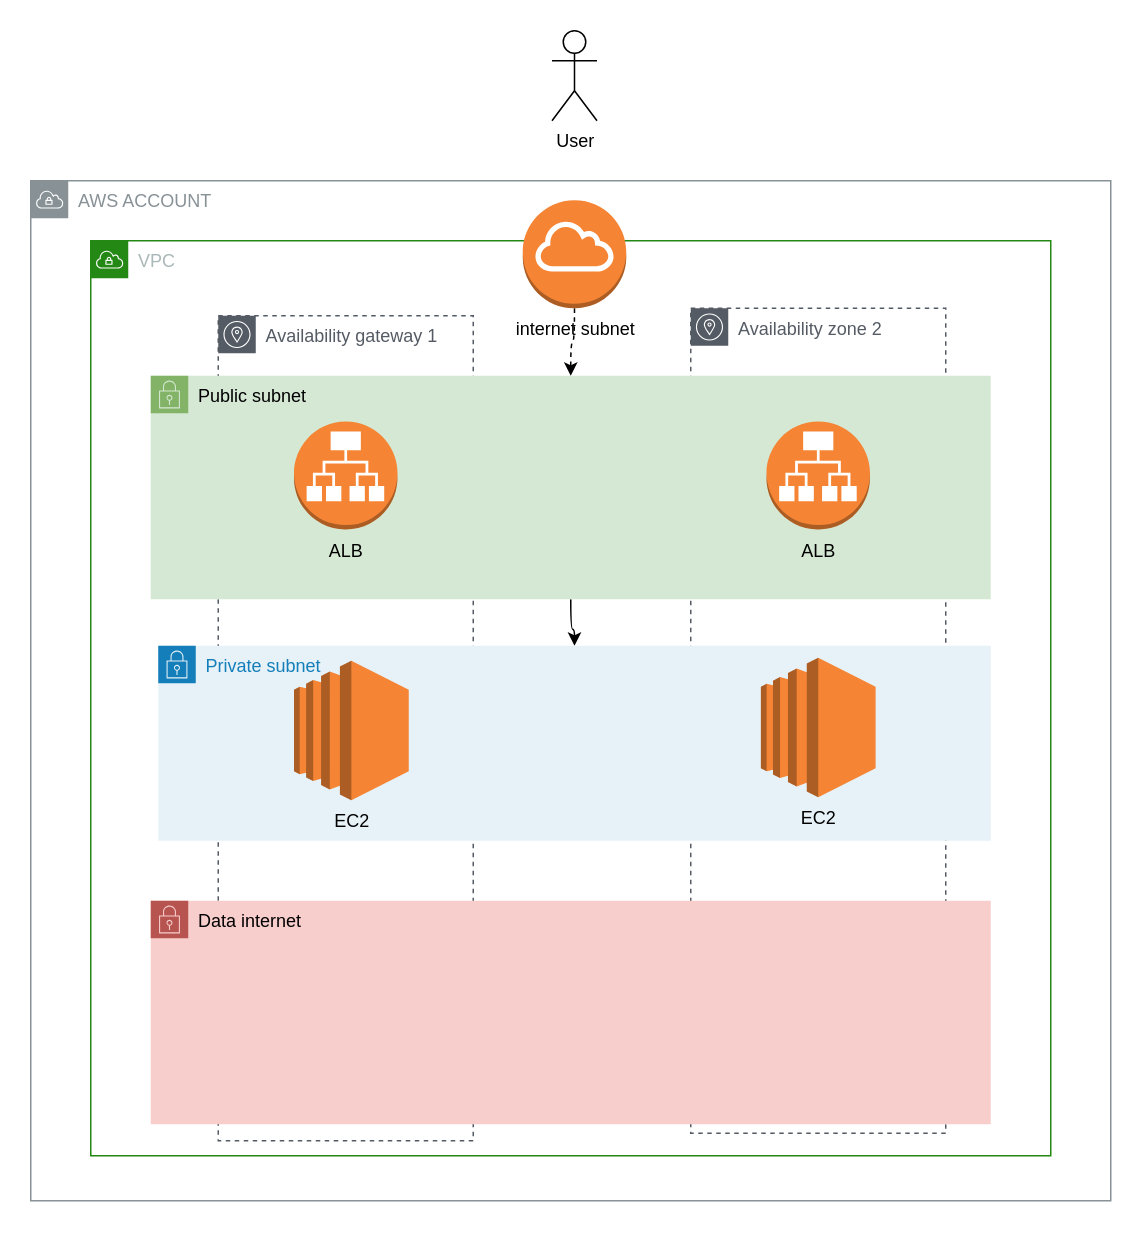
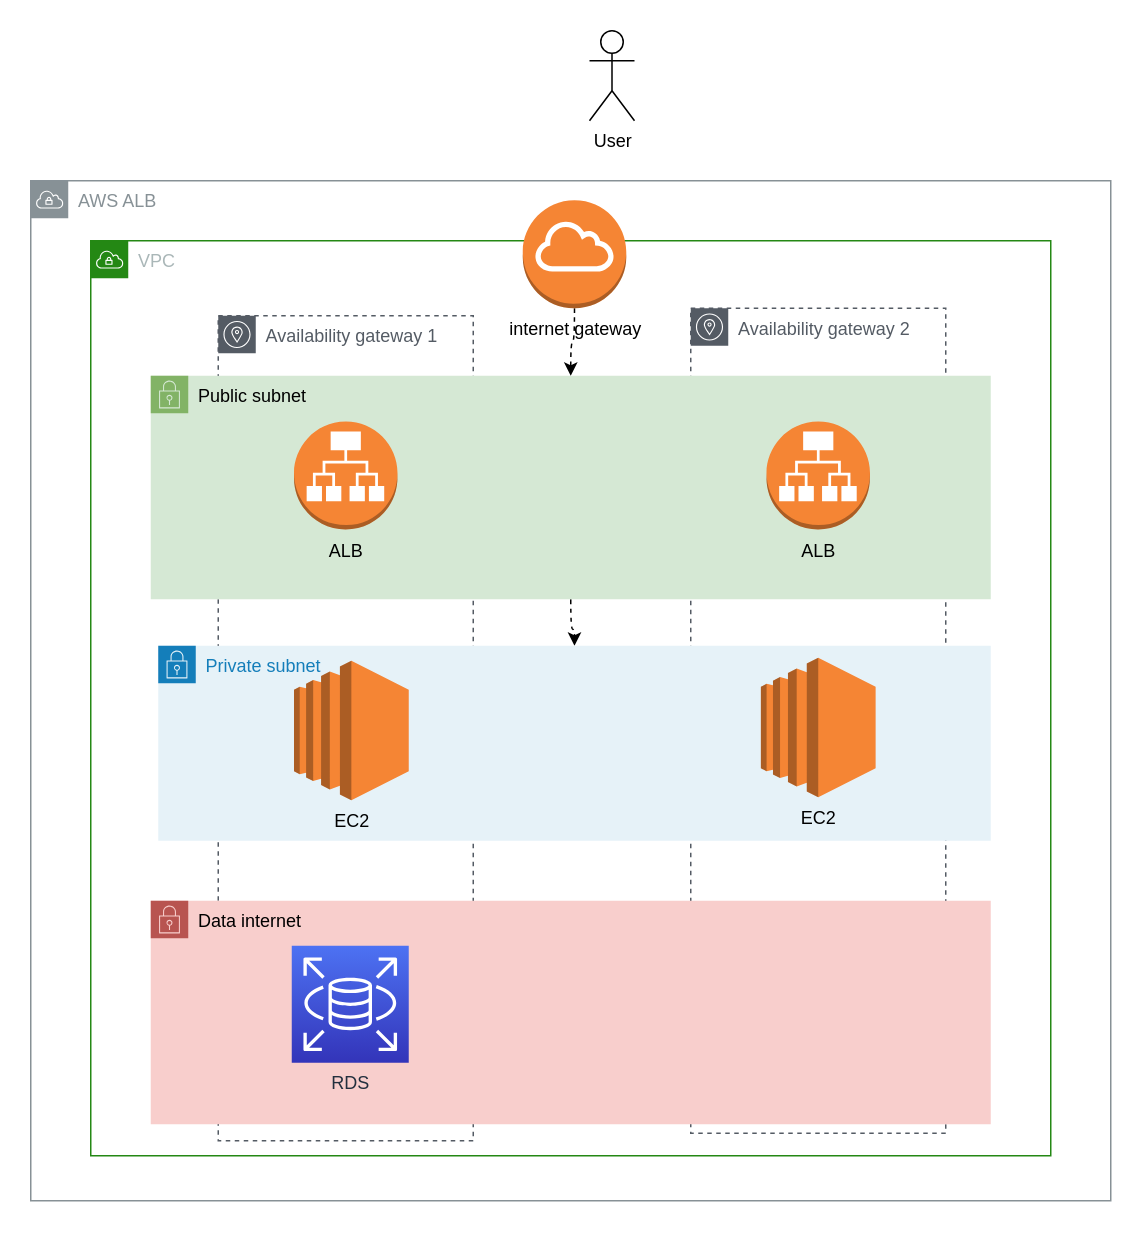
node "User": moved (575, 76) -> (612, 76)
node "AWS ACCOUNT": label "AWS ACCOUNT" -> "AWS ALB"
node "internet subnet": label "internet subnet" -> "internet gateway"
node "Availability zone 2": label "Availability zone 2" -> "Availability gateway 2"
edge "Public subnet" -> "Private subnet": style solid -> dashed
node "RDS": added
